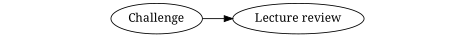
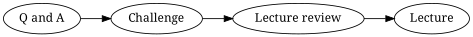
node "Q and A": added
node "Lecture": added
